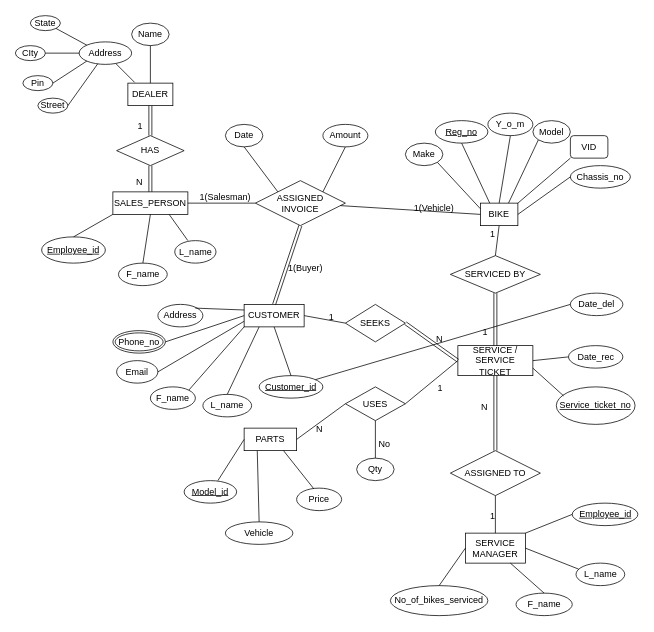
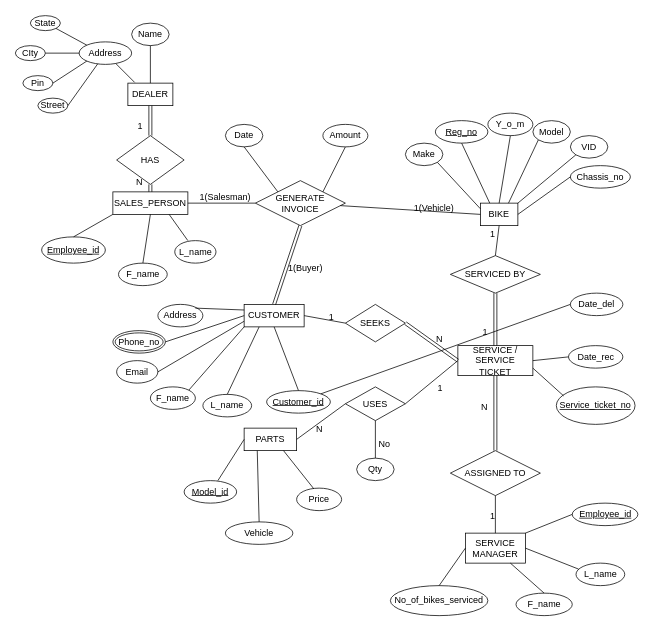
node "VID": shape rounded rectangle -> ellipse
node "HAS": size 68x30 -> 68x49
node "ASSIGNED INVOICE": label "ASSIGNED INVOICE" -> "GENERATE INVOICE"
node "Customer_id": moved (291, 387) -> (299, 402)
